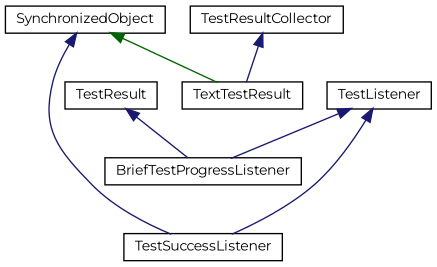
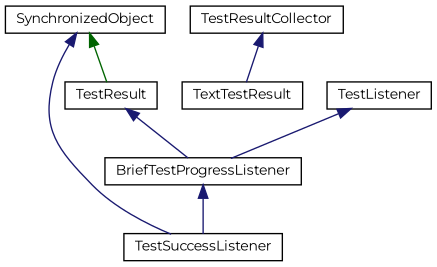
edge "TextTestResult" -> "SynchronizedObject": now "TestResult" -> "SynchronizedObject"
edge "TestSuccessListener" -> "TestListener": now "TestSuccessListener" -> "BriefTestProgressListener"
